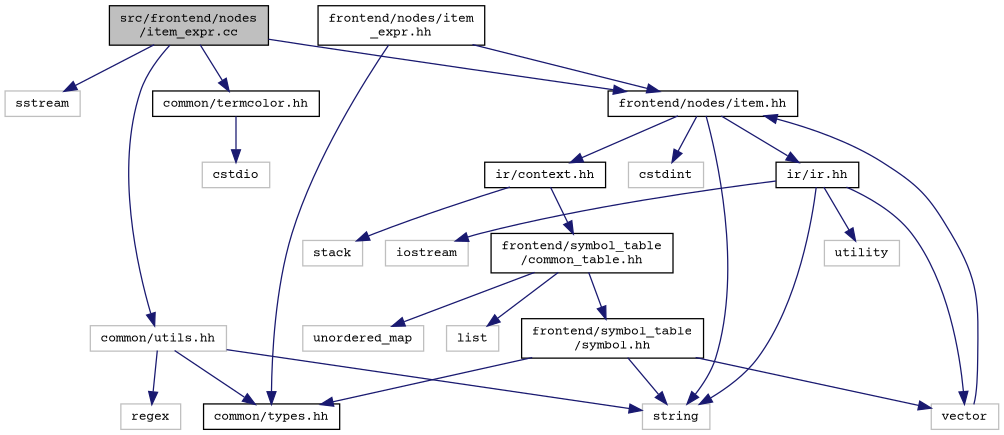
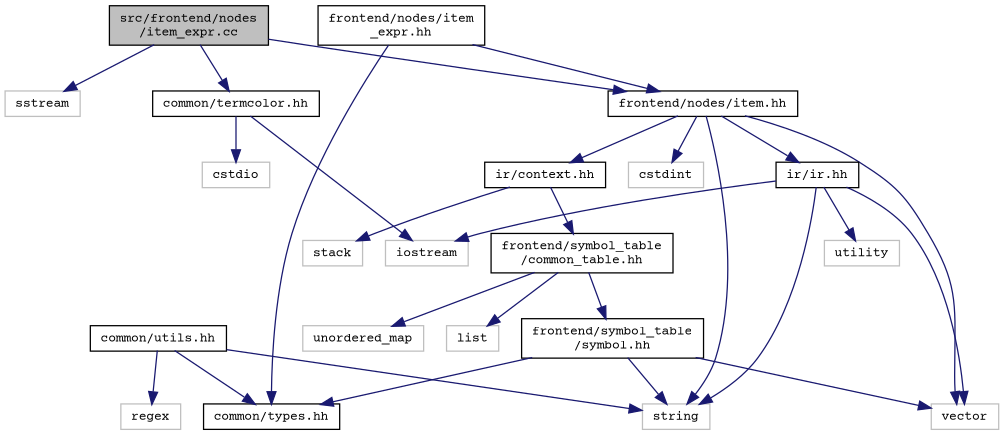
edge "common/termcolor.hh" -> "iostream": added
edge "src/frontend/nodes /item_expr.cc" -> "common/utils.hh": removed
edge "vector" -> "frontend/nodes/item.hh": reversed
node "common/utils.hh": color grey75 -> black
